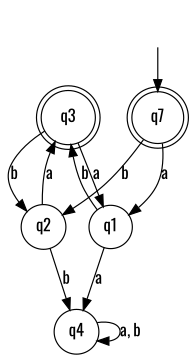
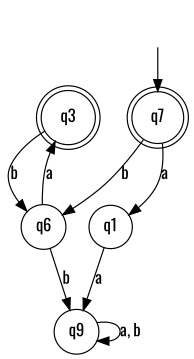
edge "q3" -> "q1": removed, label "a"
edge "q1" -> "q3": removed, label "b"
node "q2": label "q2" -> "q6"
node "q4": label "q4" -> "q9"
